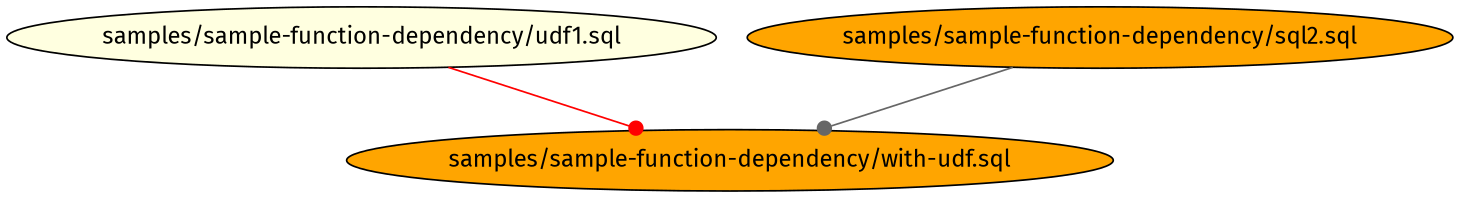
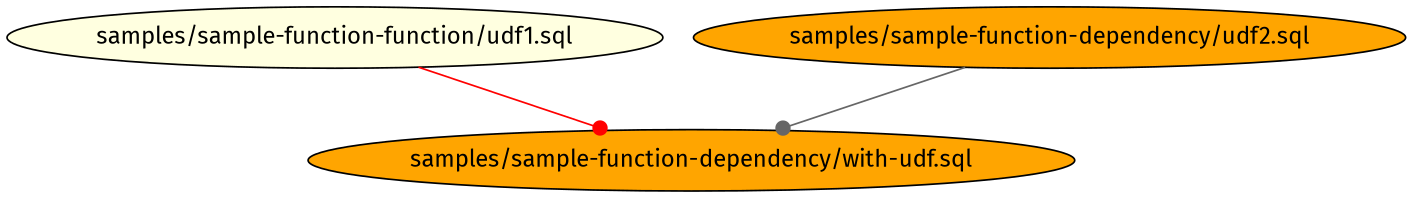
node "samples/sample-function-dependency/udf1.sql": label "samples/sample-function-dependency/udf1.sql" -> "samples/sample-function-function/udf1.sql"
node "samples/sample-function-dependency/sql2.sql": label "samples/sample-function-dependency/sql2.sql" -> "samples/sample-function-dependency/udf2.sql"
